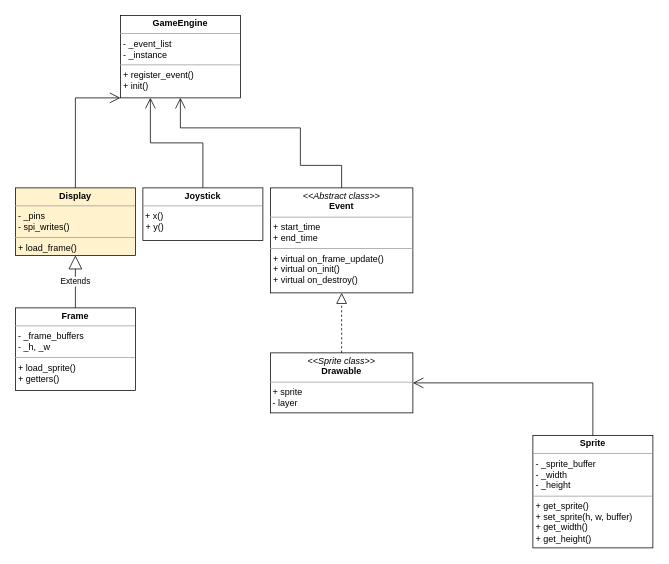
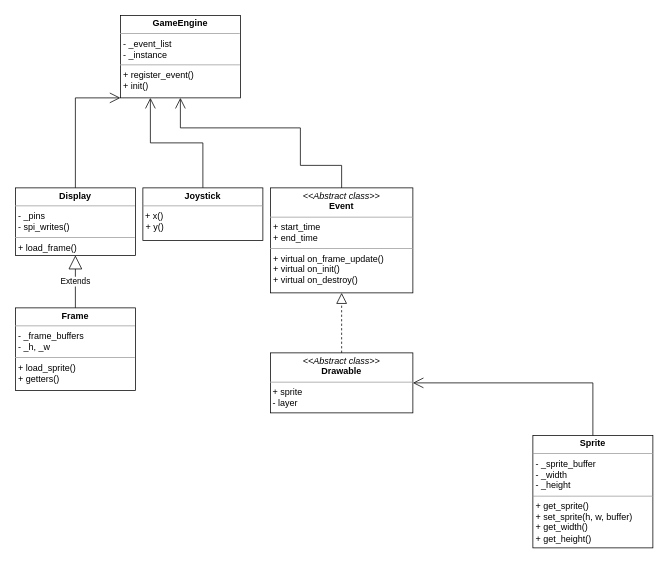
node "Display - _pins - spi_writes() + load_frame()": fillcolor #fff2cc -> #ffffff
node "<<Sprite class>> Drawable + sprite - layer": label "<<Sprite class>> Drawable + sprite - layer" -> "<<Abstract class>> Drawable + sprite - layer"
